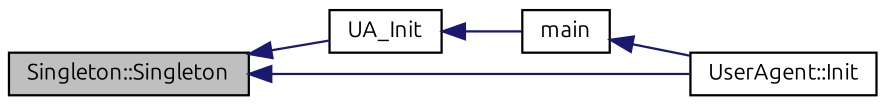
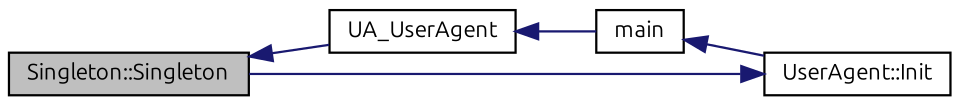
node "UA_Init": label "UA_Init" -> "UA_UserAgent"
edge "UserAgent::Init" -> "Singleton::Singleton": reversed
